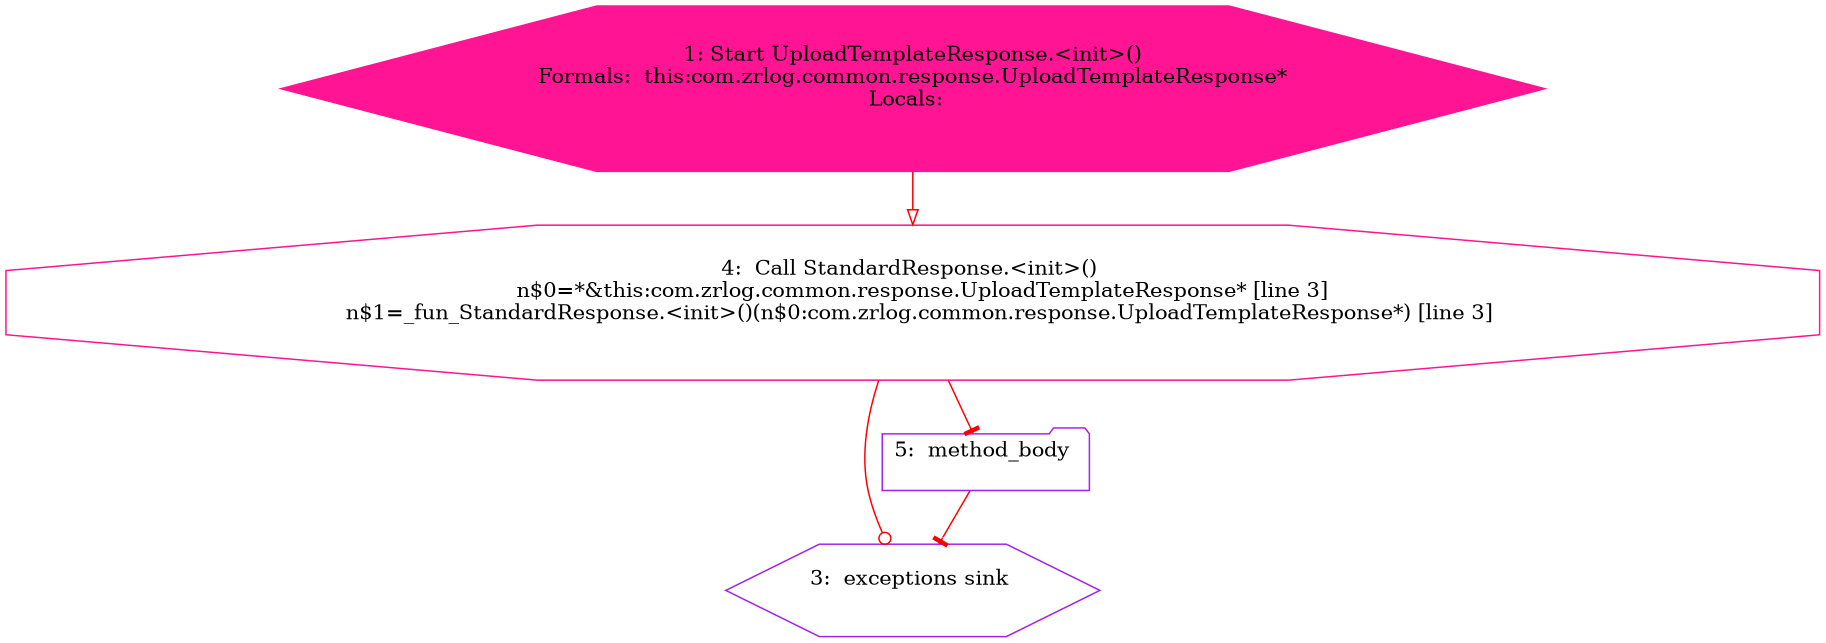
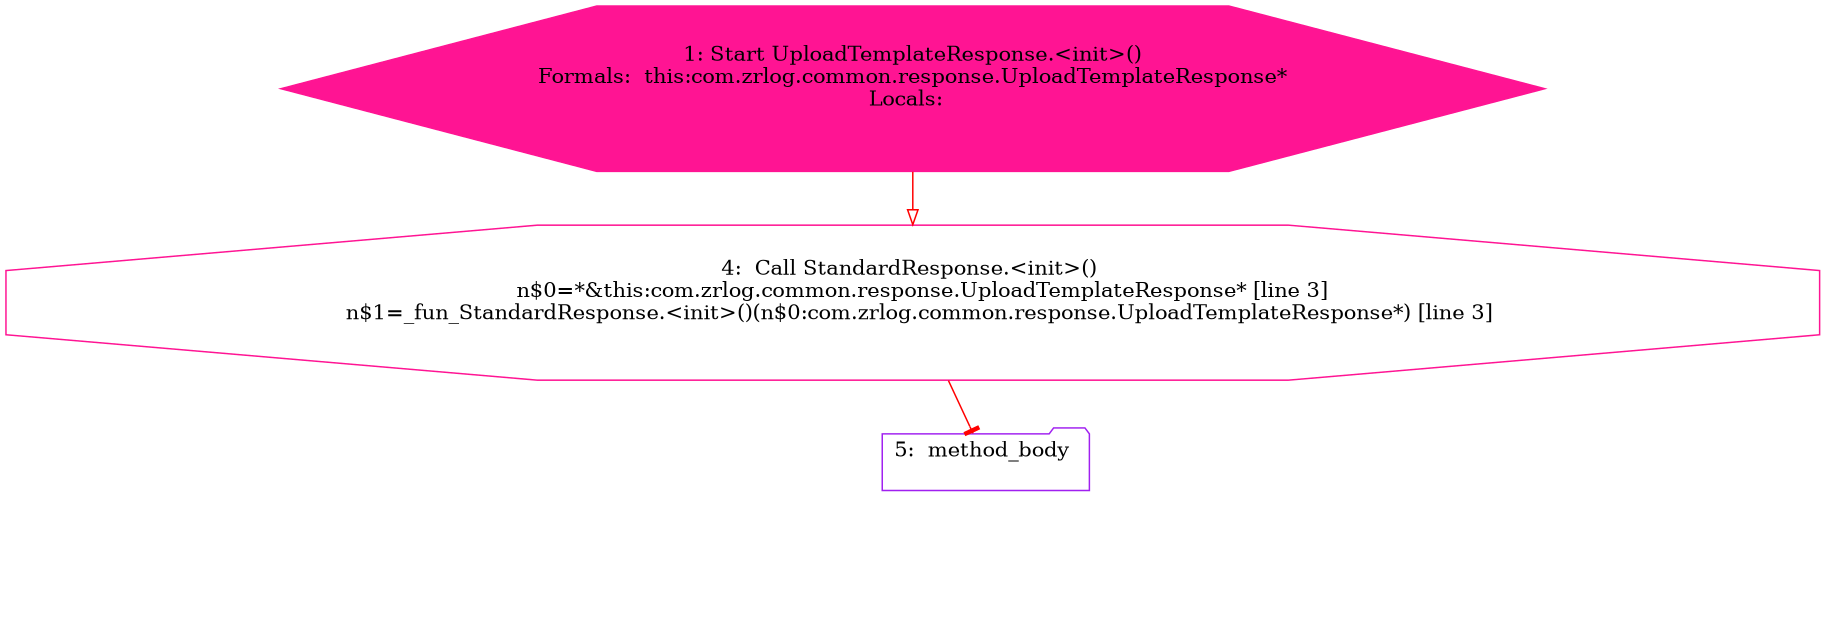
node "3:  exceptions sink": removed
